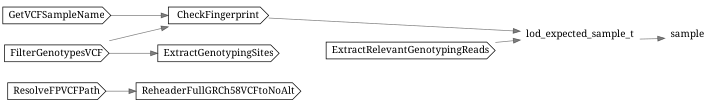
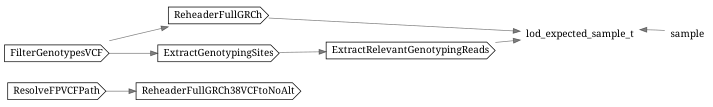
node "GetVCFSampleName": removed
node "CheckFingerprint": label "CheckFingerprint" -> "ReheaderFullGRCh"
edge "lod_expected_sample_t" -> "sample": reversed
edge "ExtractGenotypingSites" -> "ExtractRelevantGenotypingReads": added
node "ReheaderFullGRCh58VCFtoNoAlt": label "ReheaderFullGRCh58VCFtoNoAlt" -> "ReheaderFullGRCh38VCFtoNoAlt"
